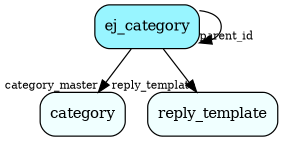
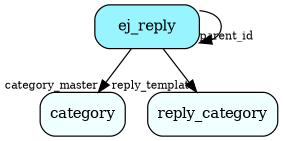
node "ej_category": label "ej_category" -> "ej_reply"
node "reply_template": label "reply_template" -> "reply_category"
